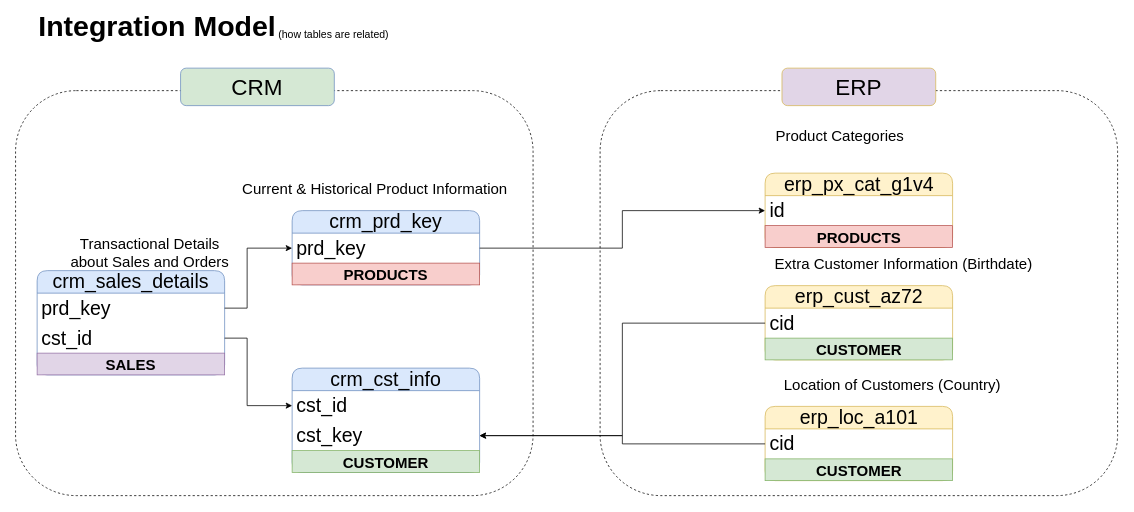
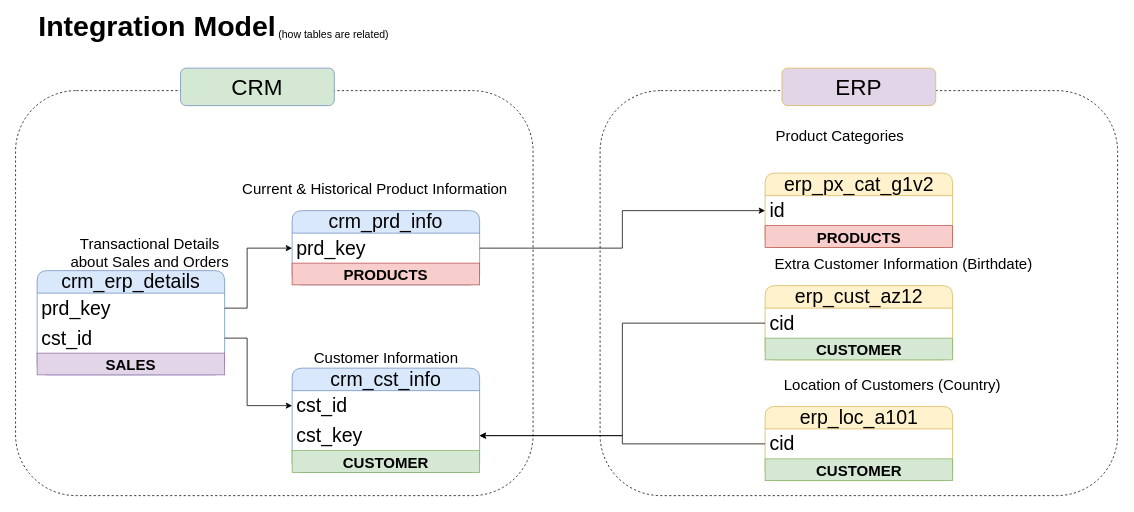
node "erp_px_cat_g1v4": label "erp_px_cat_g1v4" -> "erp_px_cat_g1v2"
node "crm_prd_key": label "crm_prd_key" -> "crm_prd_info"
node "crm_sales_details": label "crm_sales_details" -> "crm_erp_details"
node "erp_cust_az72": label "erp_cust_az72" -> "erp_cust_az12"
node "Customer Information": added
